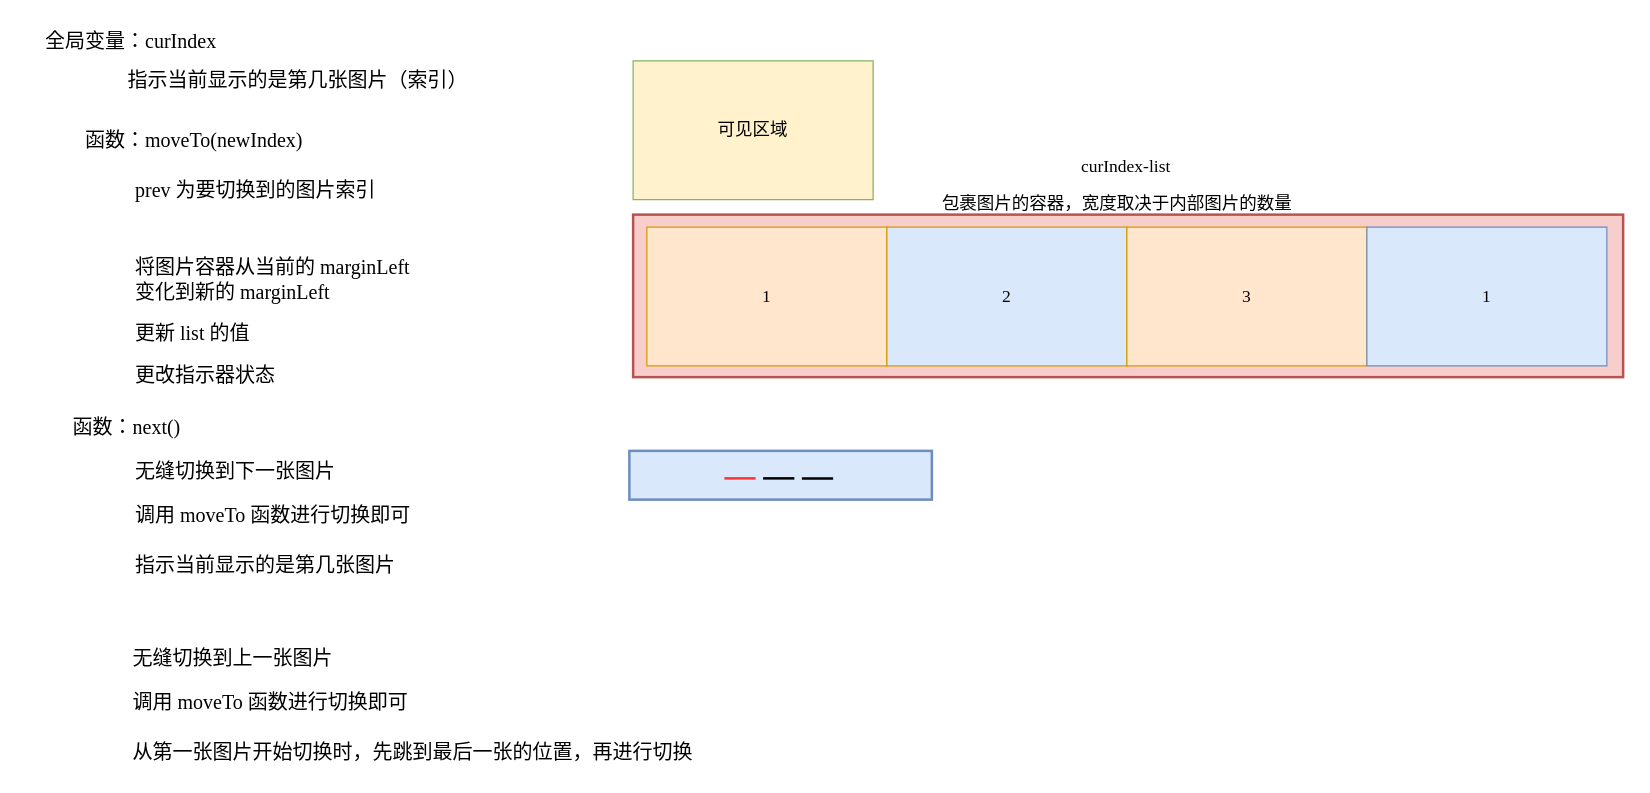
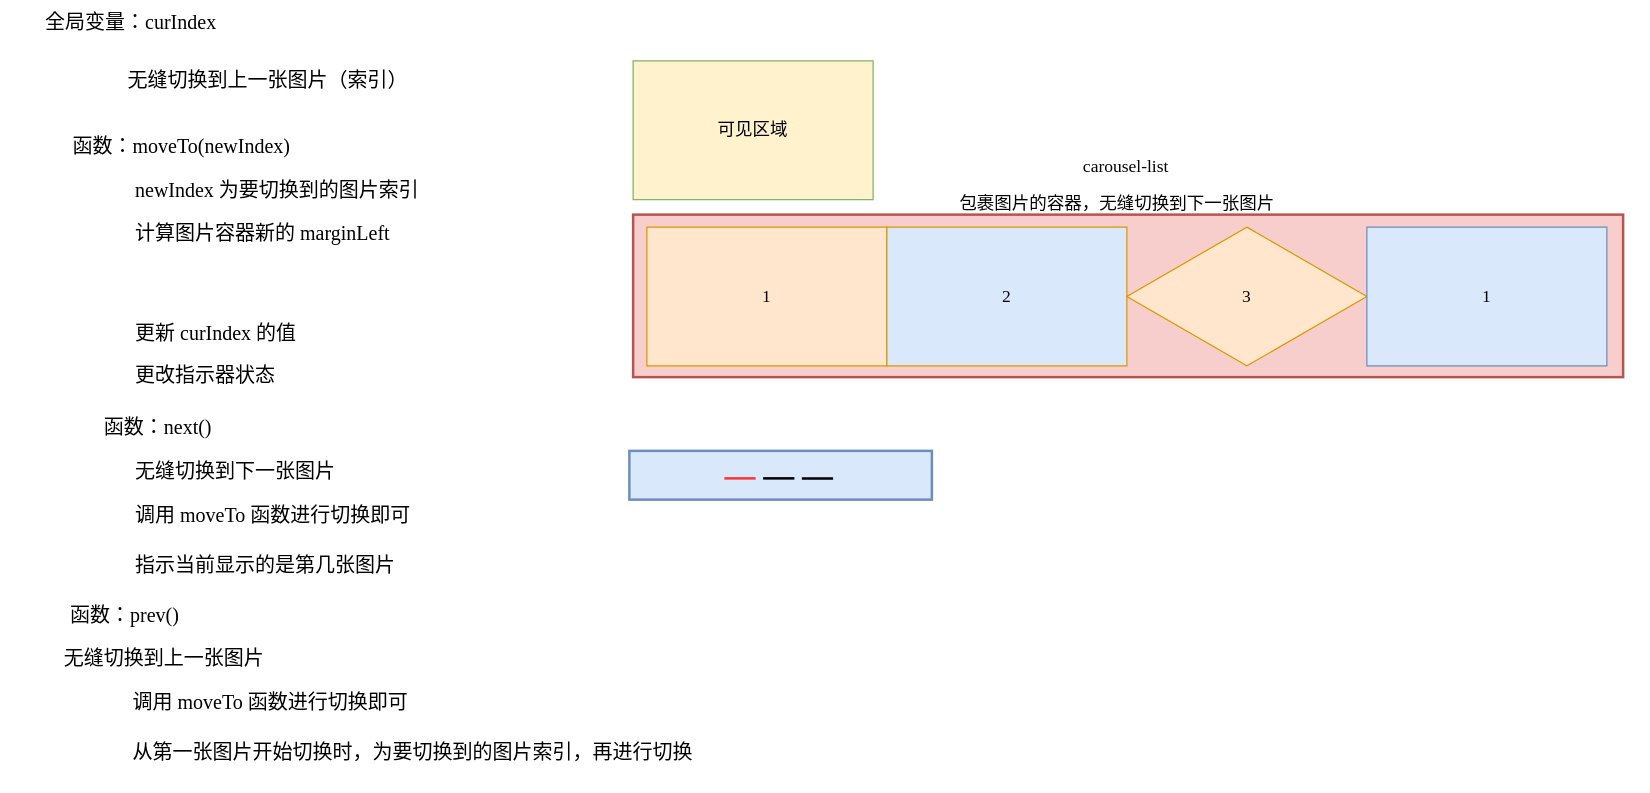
node "全局变量：curIndex": moved (130, 40) -> (130, 21)
node "指示当前显示的是第几张图片（索引）": label "指示当前显示的是第几张图片（索引）" -> "无缝切换到上一张图片（索引）"
node "函数：moveTo(newIndex)": moved (216, 139) -> (203, 145)
node "curIndex-list": label "curIndex-list" -> "carousel-list"
node "prev 为要切换到的图片索引": label "prev 为要切换到的图片索引" -> "newIndex 为要切换到的图片索引"
node "包裹图片的容器，宽度取决于内部图片的数量": label "包裹图片的容器，宽度取决于内部图片的数量" -> "包裹图片的容器，无缝切换到下一张图片"
node "计算图片容器新的 marginLeft": added
node "将图片容器从当前的 marginLeft 变化到新的 marginLeft": removed
node "3": shape rectangle -> diamond
node "更新 list 的值": label "更新 list 的值" -> "更新 curIndex 的值"
node "函数：next()": moved (143, 426) -> (174, 426)
node "函数：prev()": added
node "无缝切换到上一张图片": moved (237, 658) -> (168, 658)
node "从第一张图片开始切换时，先跳到最后一张的位置，再进行切换": label "从第一张图片开始切换时，先跳到最后一张的位置，再进行切换" -> "从第一张图片开始切换时，为要切换到的图片索引，再进行切换"
